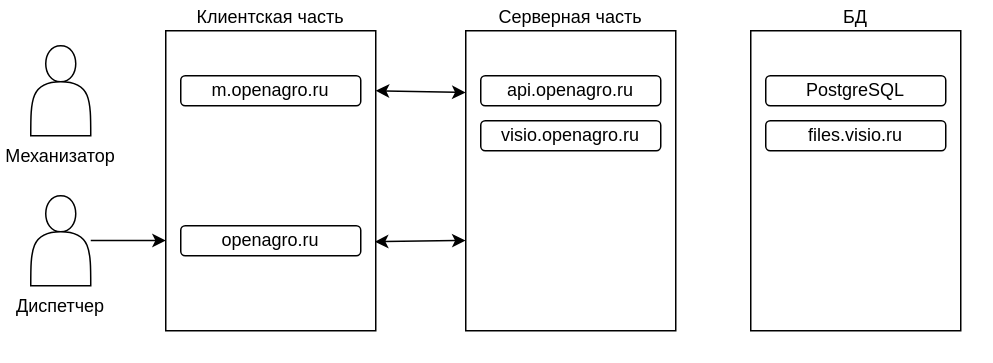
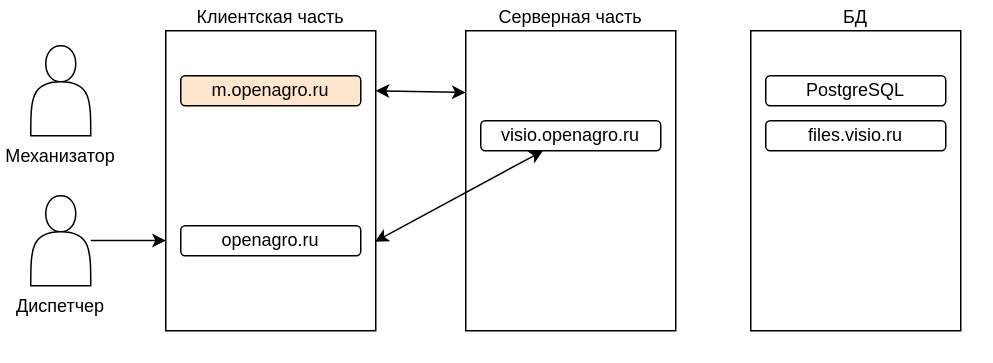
node "m.openagro.ru": fillcolor #ffffff -> #ffe6cc
node "api.openagro.ru": removed
edge "Клиентская часть" -- "Серверная часть": now "Клиентская часть" -- "visio.openagro.ru"
